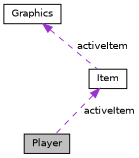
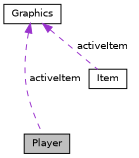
edge "Player" -> "Item": now "Player" -> "Graphics"
